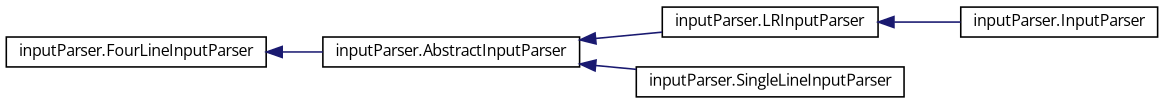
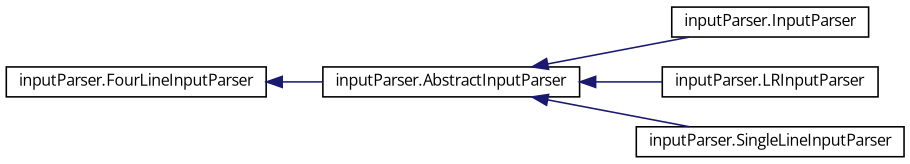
edge "inputParser.InputParser" -> "inputParser.LRInputParser": now "inputParser.InputParser" -> "inputParser.AbstractInputParser"
